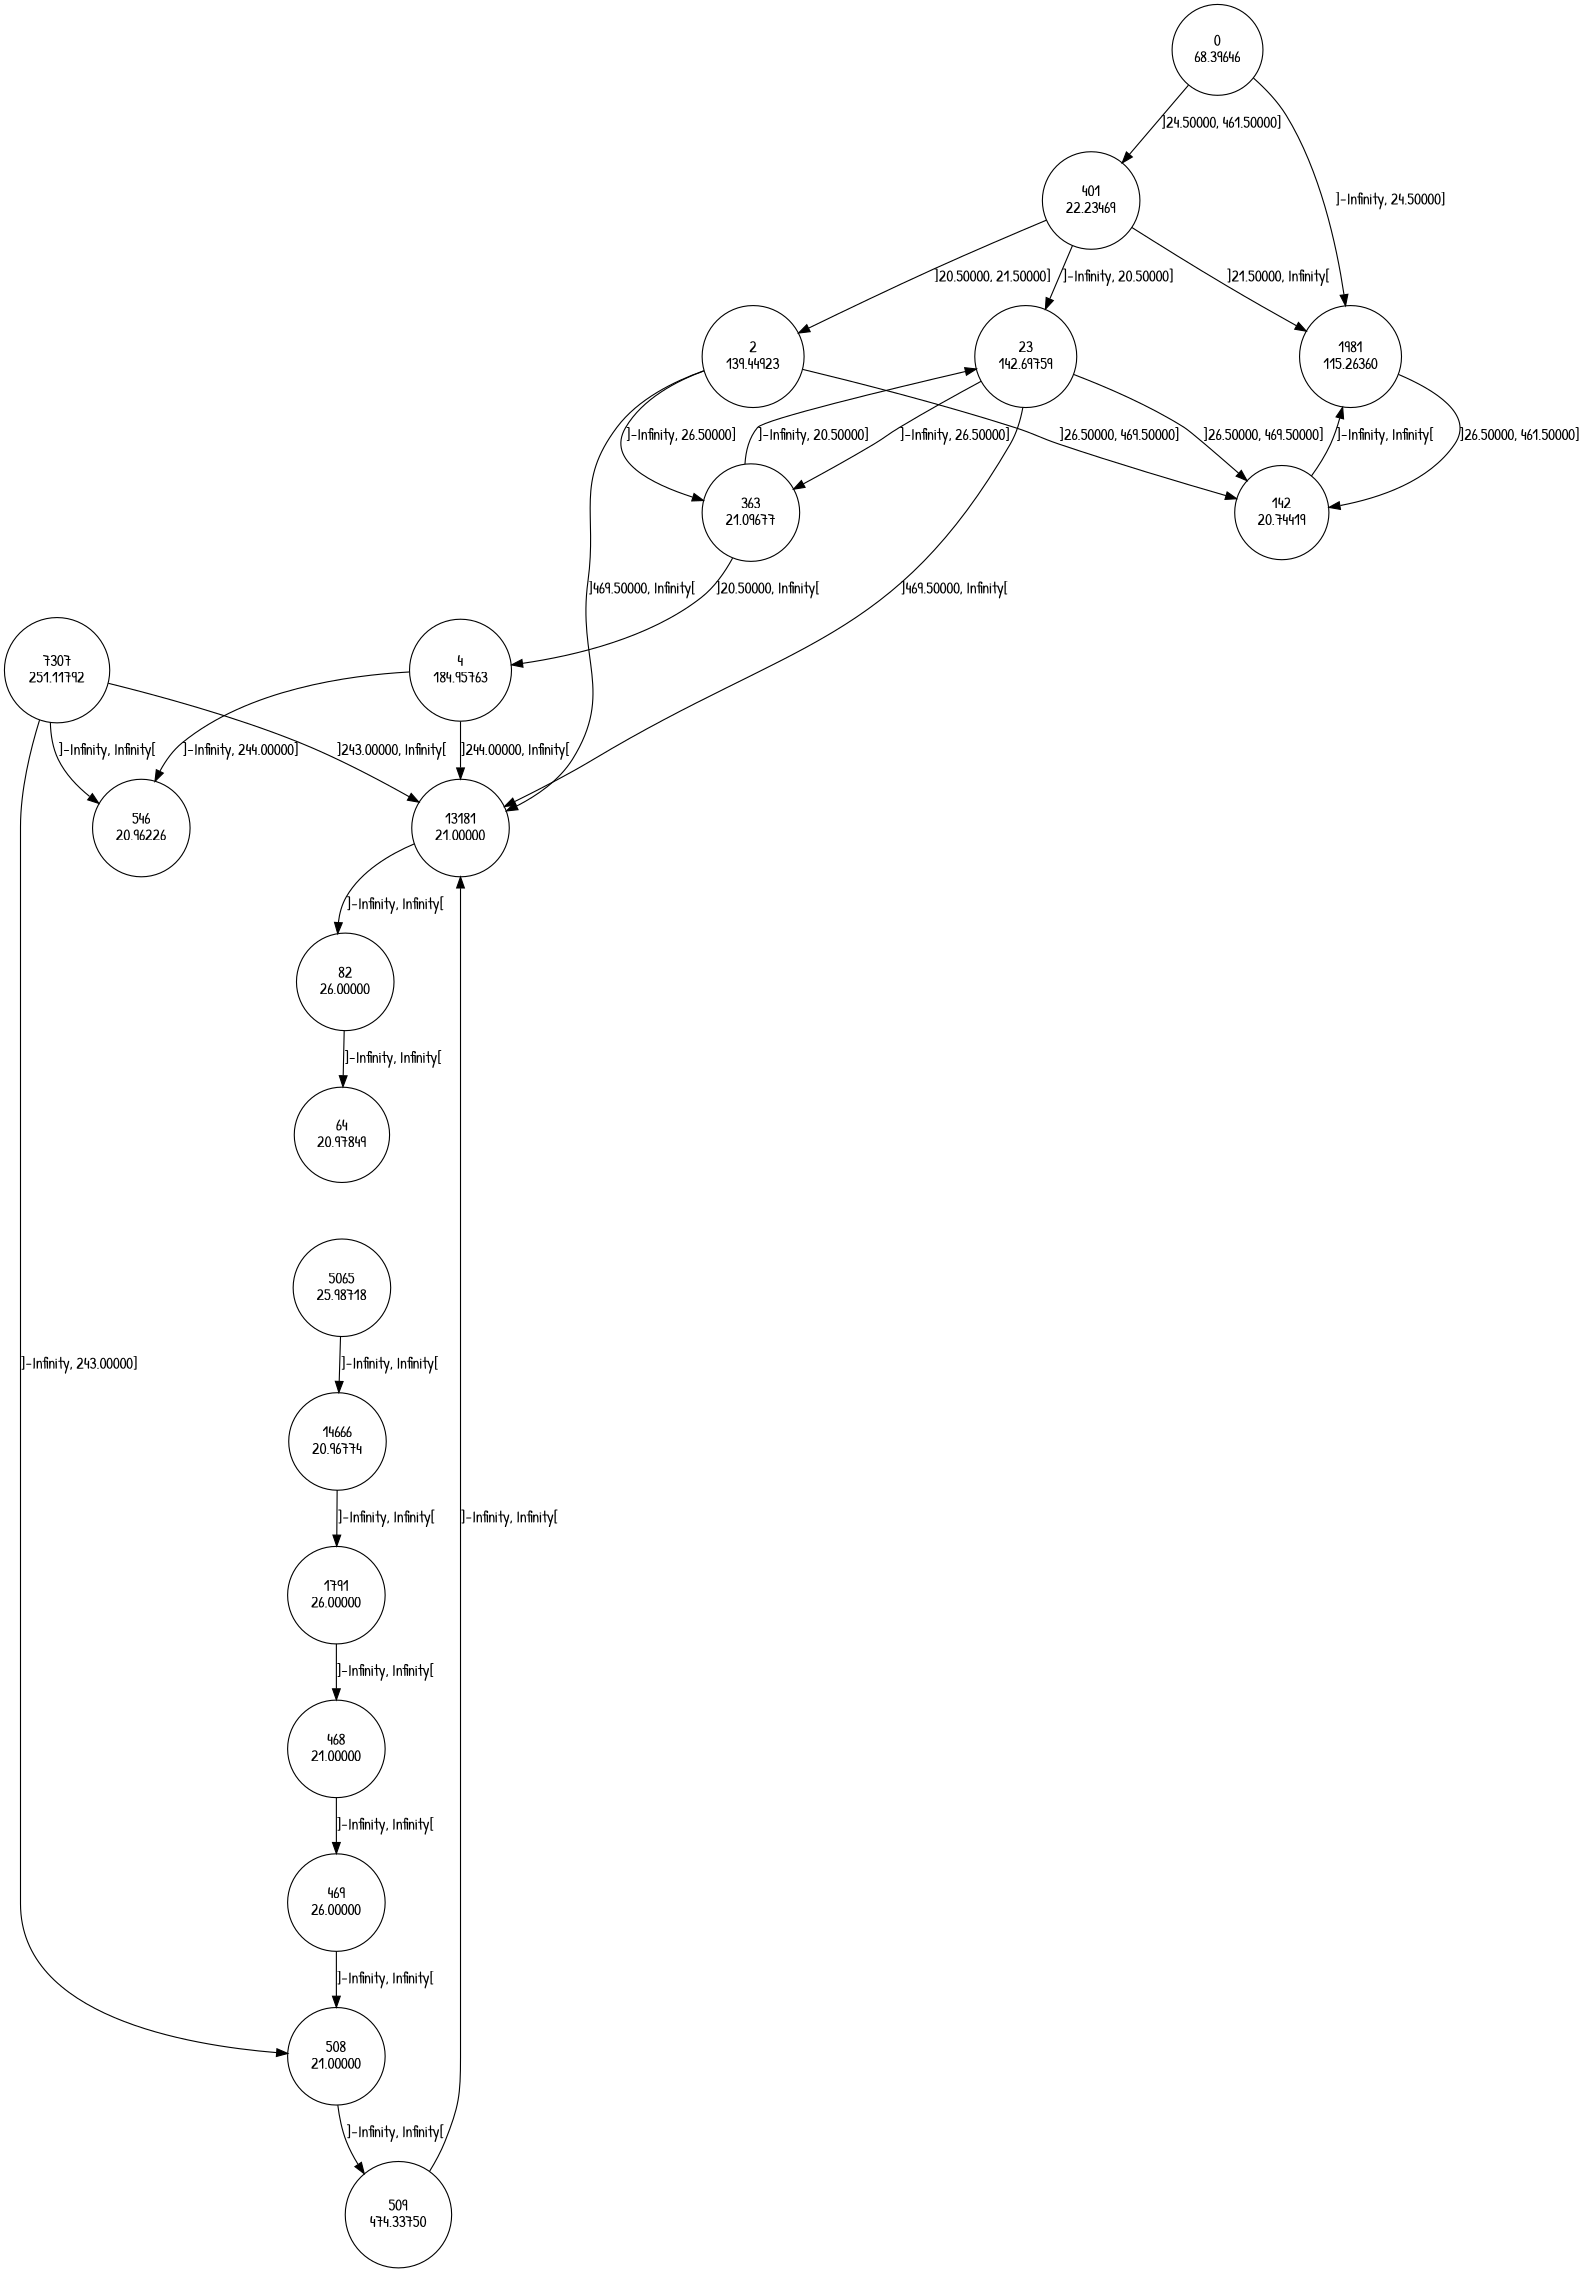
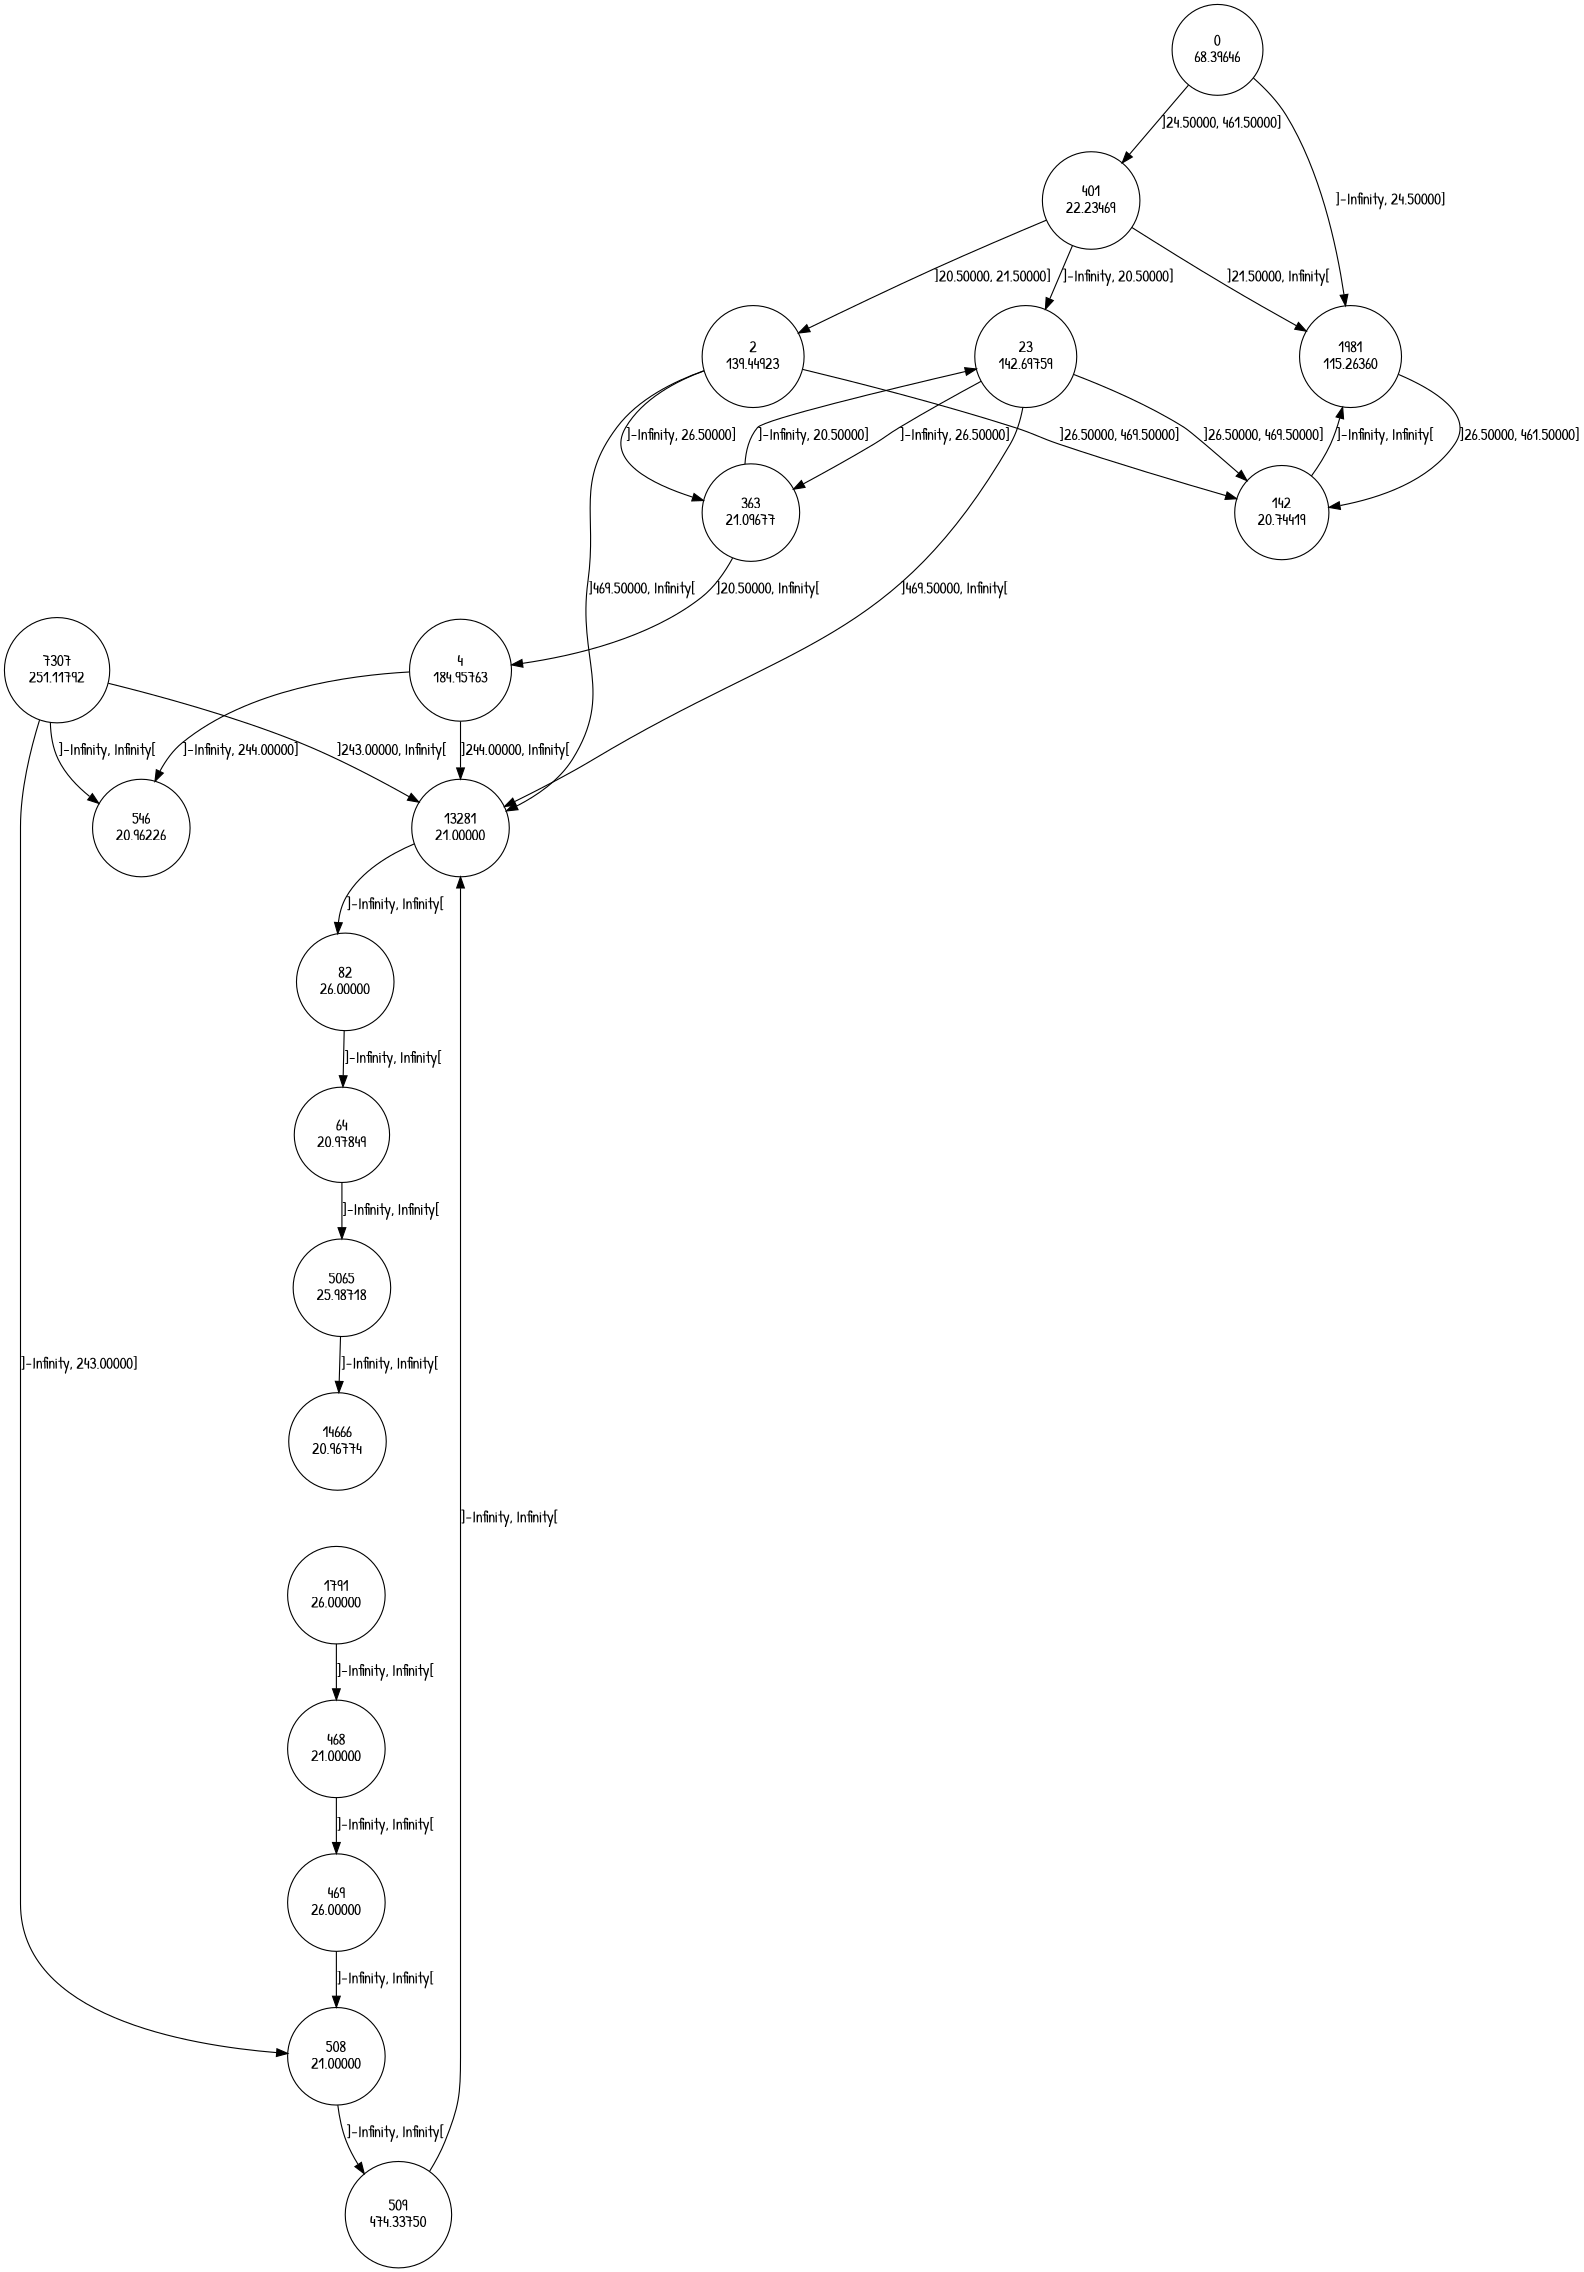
node "13181 21.00000": label "13181 21.00000" -> "13281 21.00000"
edge "64 20.97849" -> "5065 25.98718": added, label "]-Infinity, Infinity["
edge "14666 20.96774" -> "1791 26.00000": removed, label "]-Infinity, Infinity["
